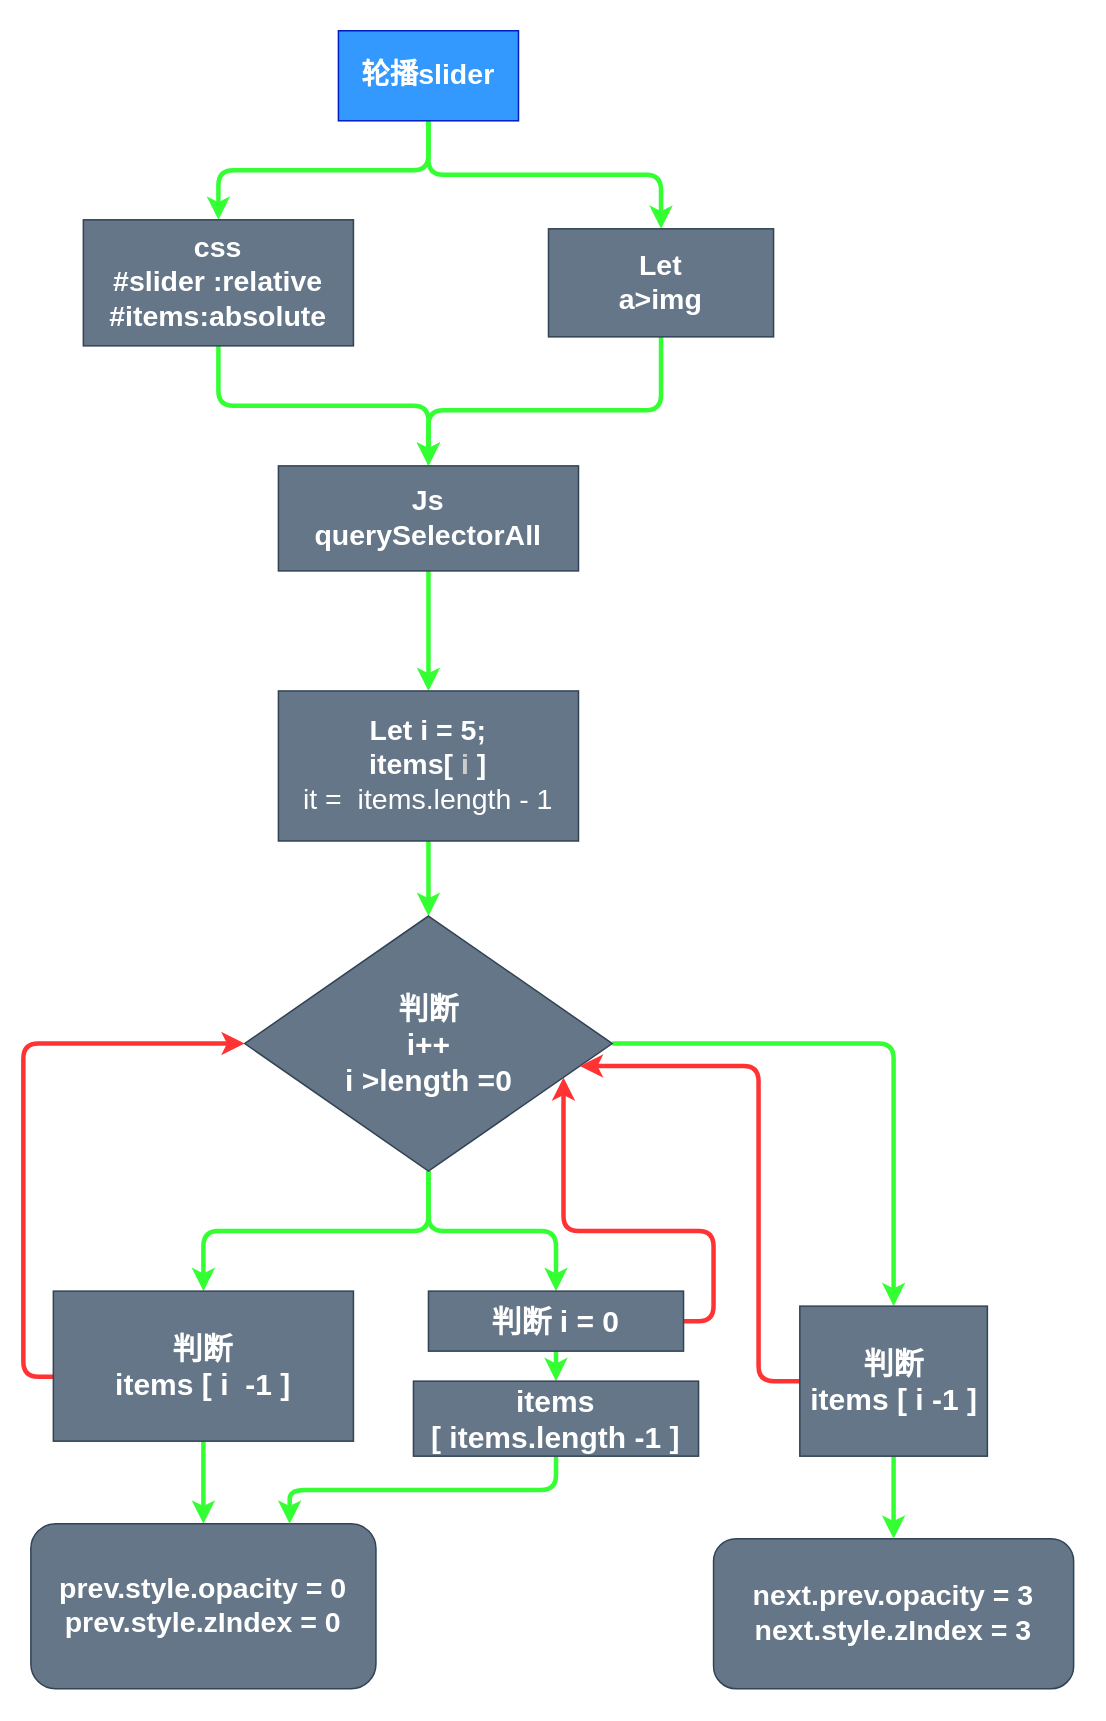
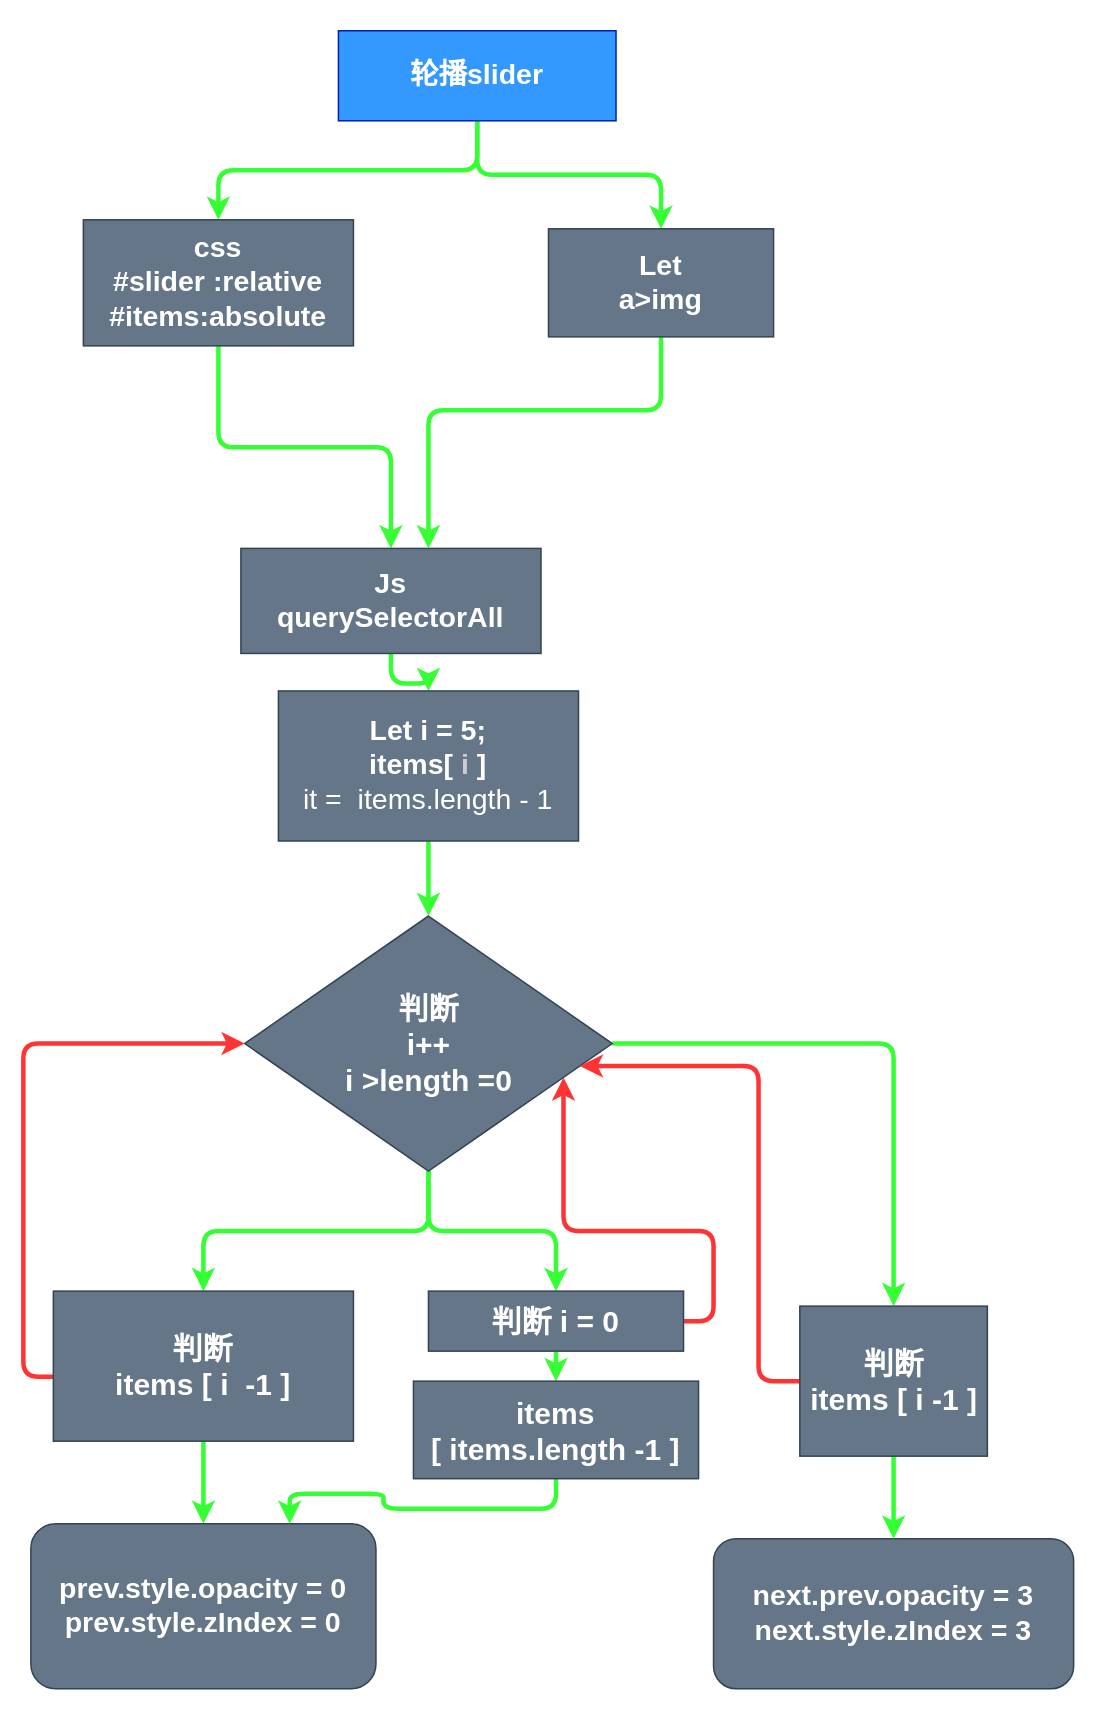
node "轮播slider": size 180x90 -> 278x90
node "Js querySelectorAll": moved (428, 518) -> (391, 601)
node "items [ items.length -1 ]": size 285x75 -> 285x98
